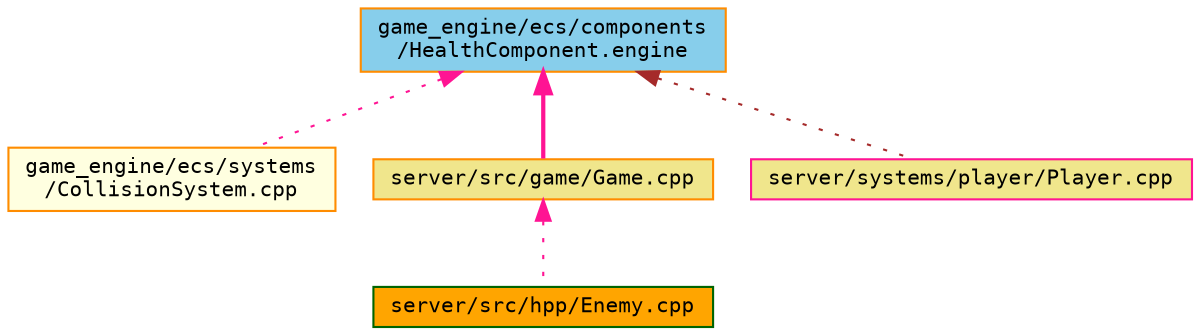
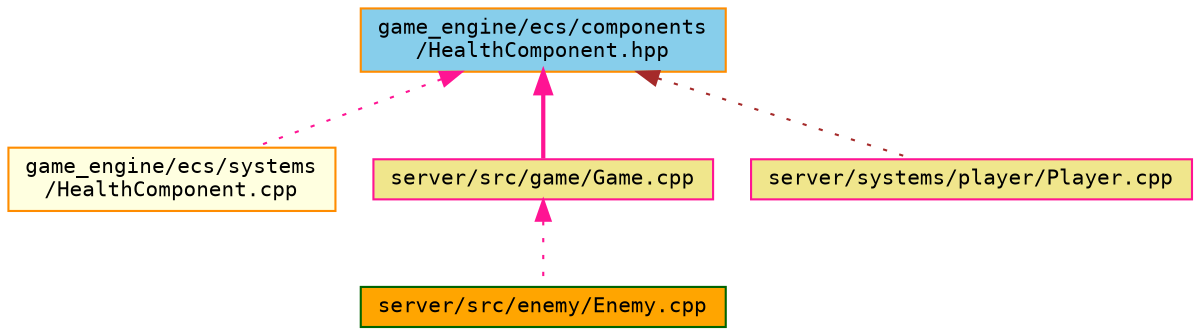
node "game_engine/ecs/components /HealthComponent.engine": label "game_engine/ecs/components /HealthComponent.engine" -> "game_engine/ecs/components /HealthComponent.hpp"
node "game_engine/ecs/systems /CollisionSystem.cpp": label "game_engine/ecs/systems /CollisionSystem.cpp" -> "game_engine/ecs/systems /HealthComponent.cpp"
node "server/src/game/Game.cpp": color darkorange -> deeppink
node "server/src/hpp/Enemy.cpp": label "server/src/hpp/Enemy.cpp" -> "server/src/enemy/Enemy.cpp"
